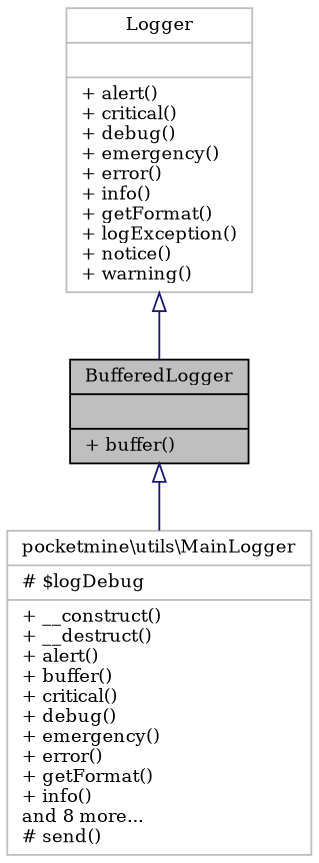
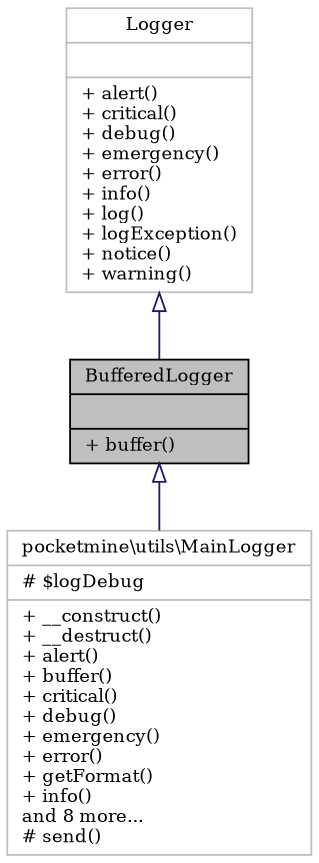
node "Logger": text "+ getFormat()" -> "+ log()"
